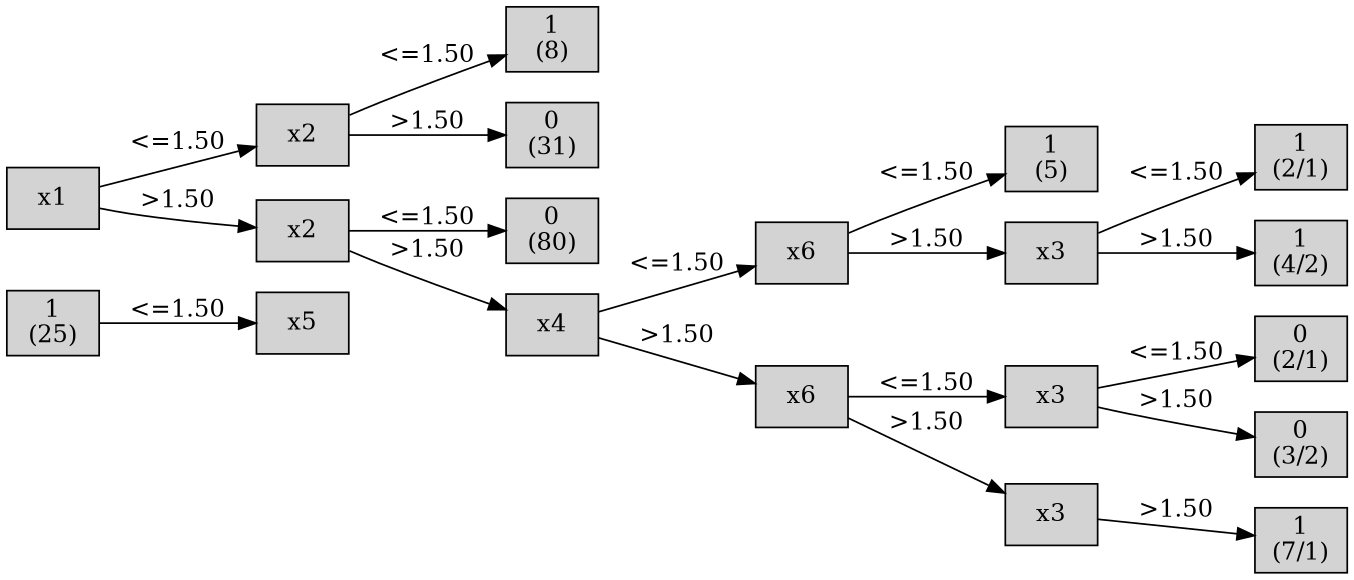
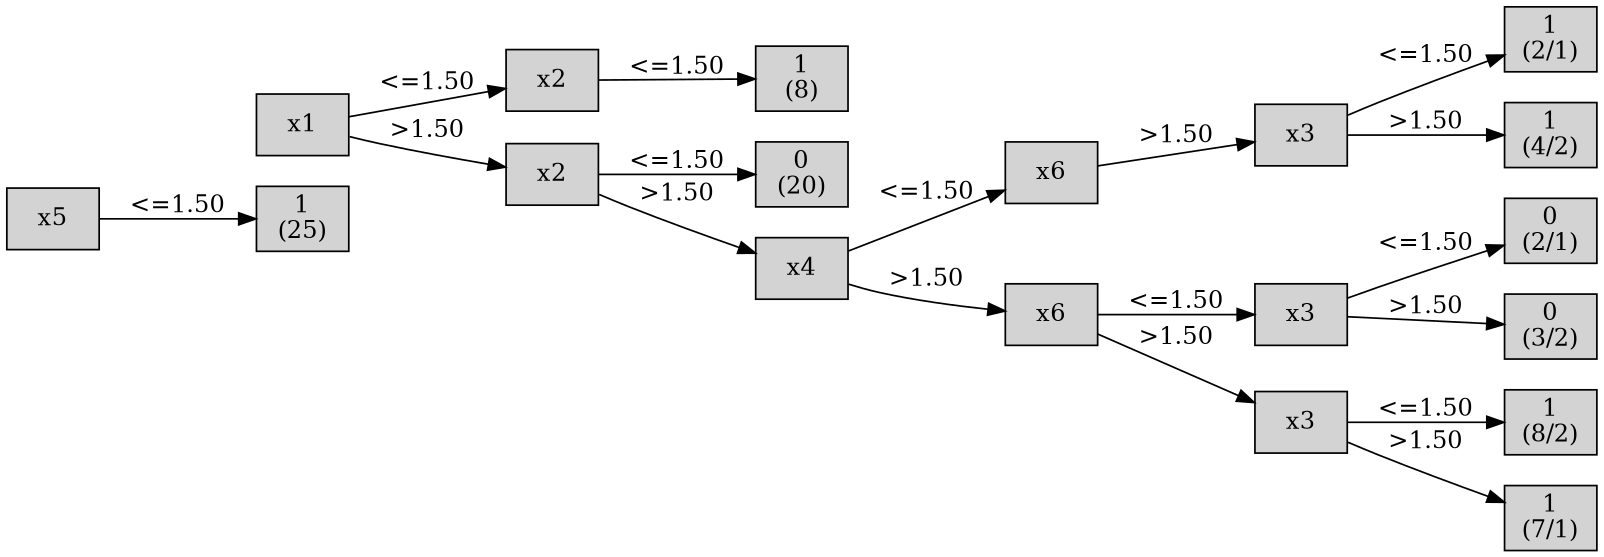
node "0 (31)": removed
node "1 (5)": removed
node "0 (80)": label "0 (80)" -> "0 (20)"
edge "1 (25)" -> "x5": reversed
node "1 (8/2)": added
